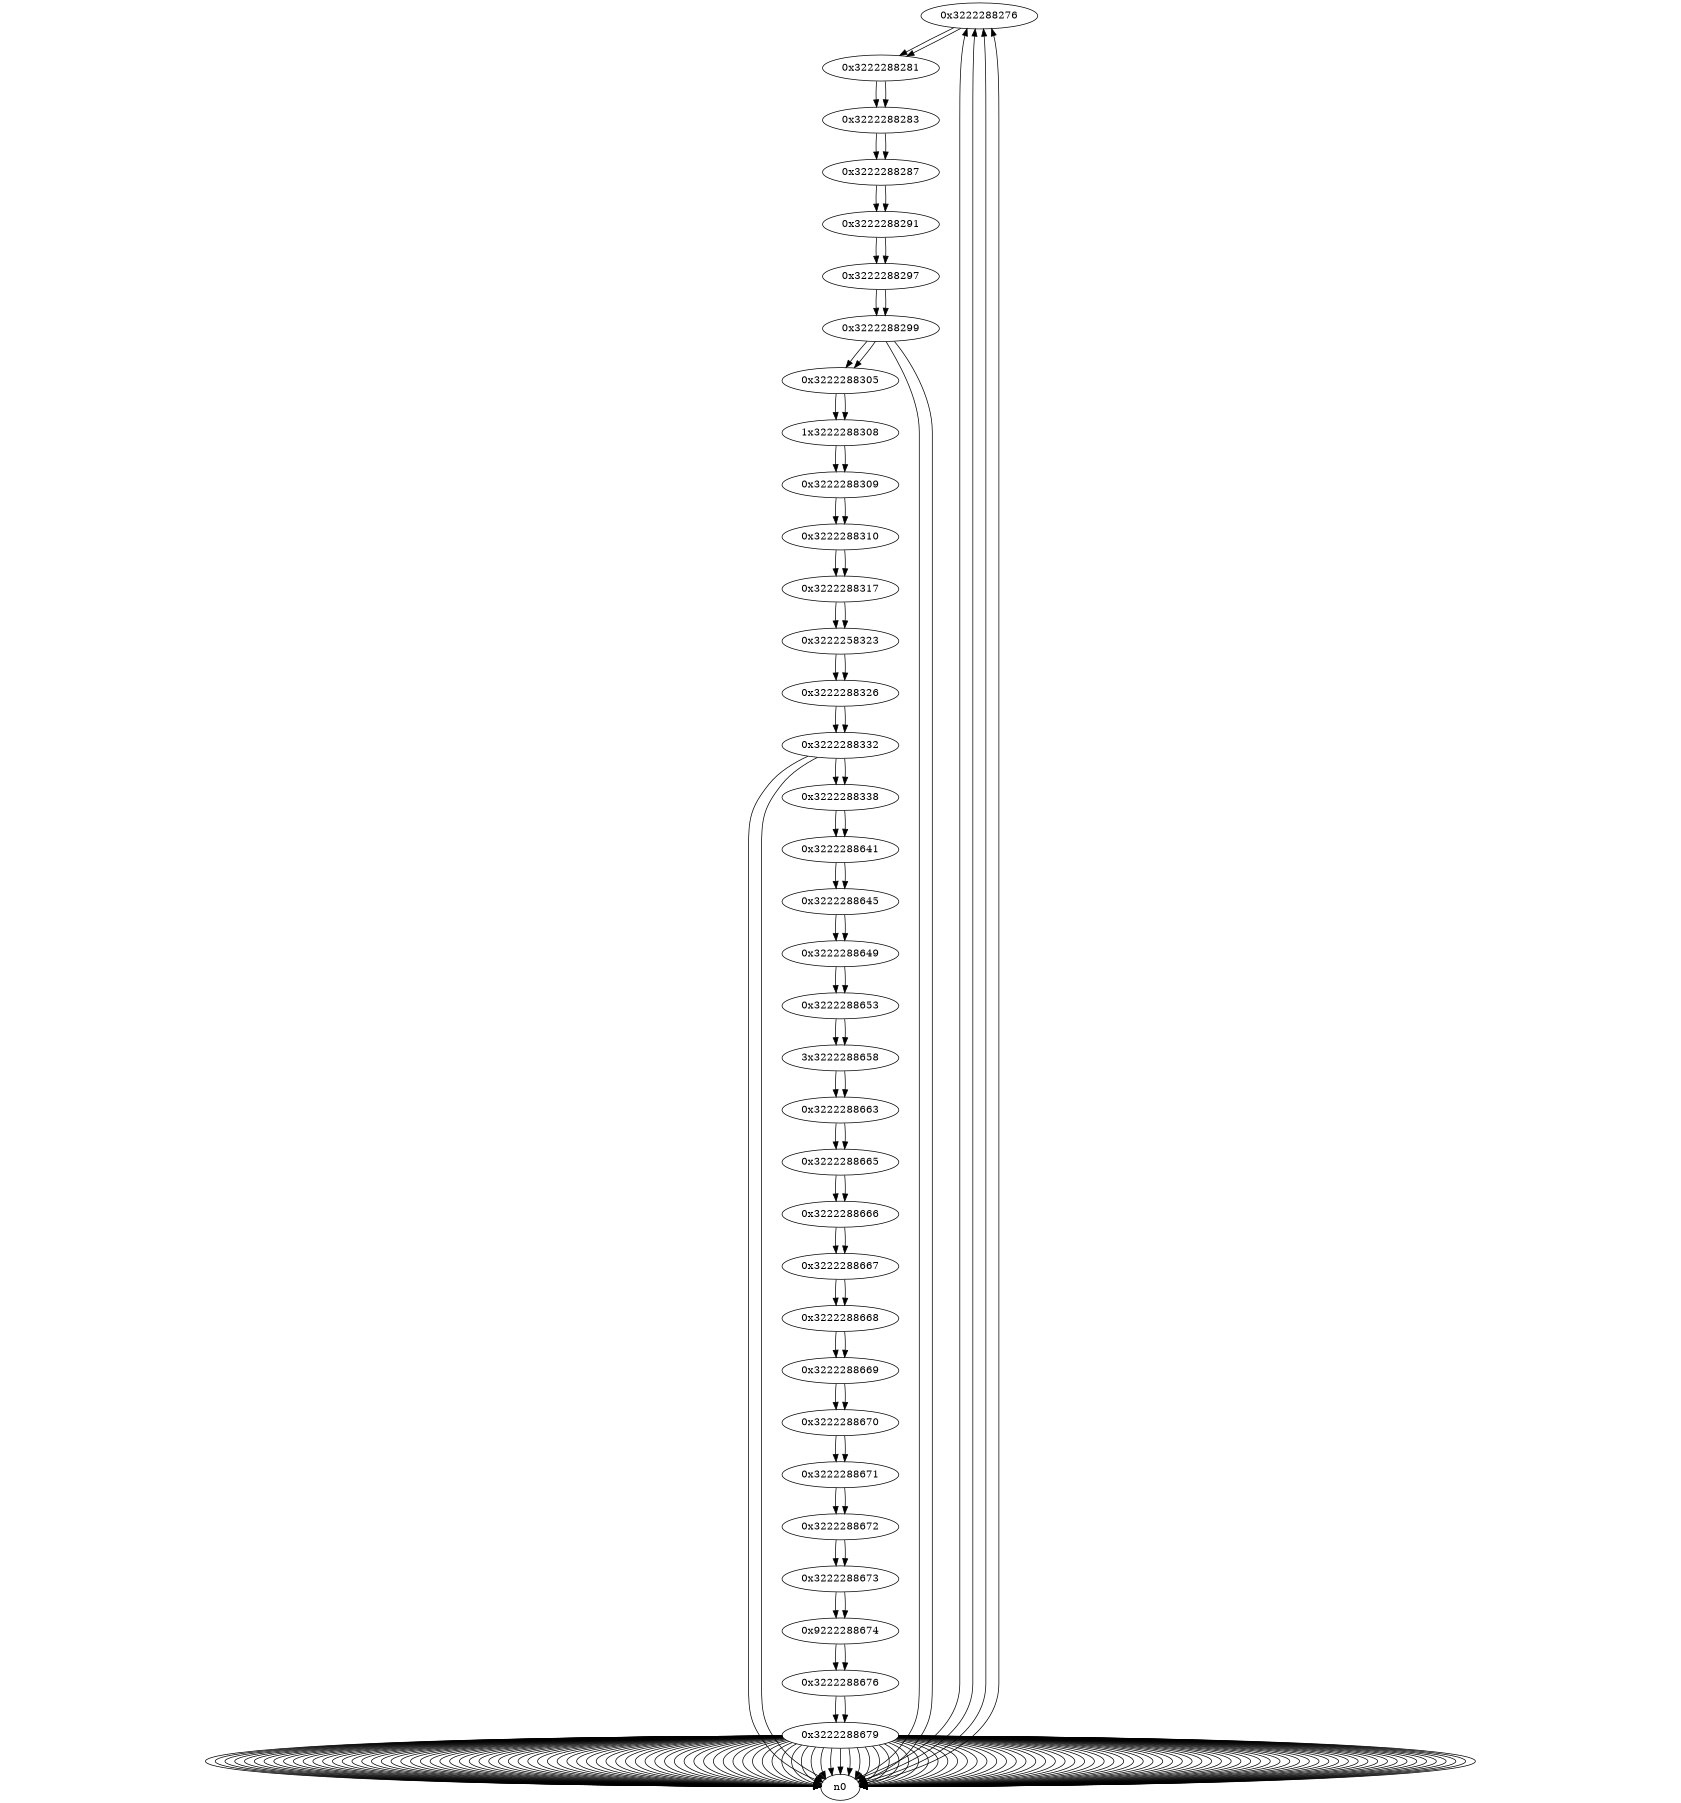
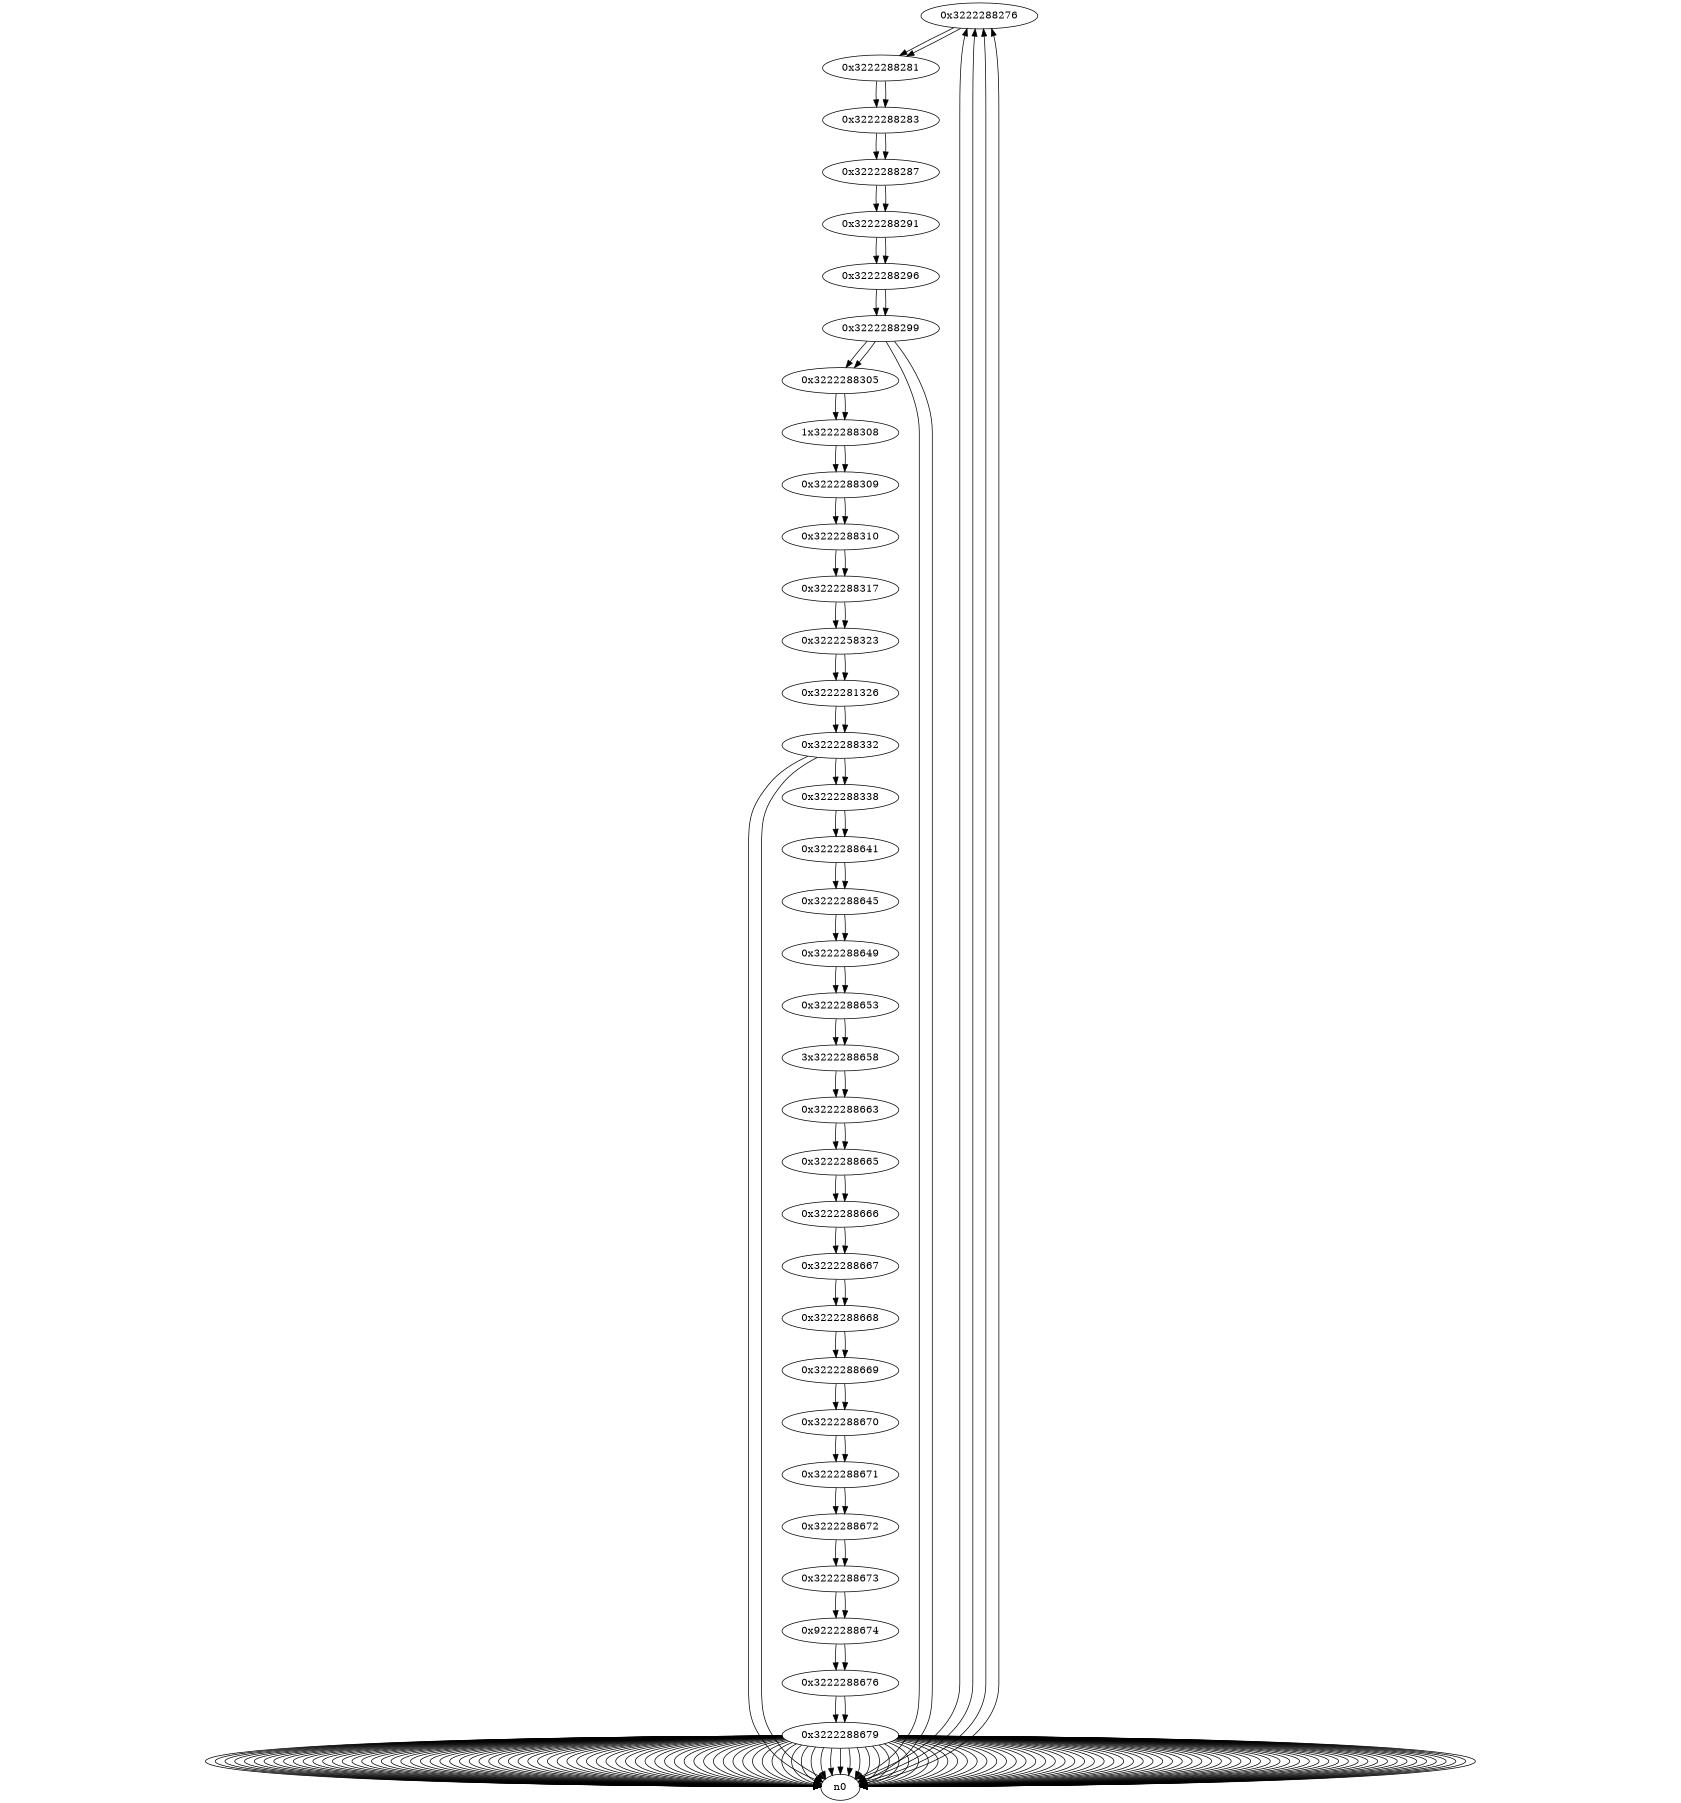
node "0x3222288297": label "0x3222288297" -> "0x3222288296"
node "0x3222288326": label "0x3222288326" -> "0x3222281326"
